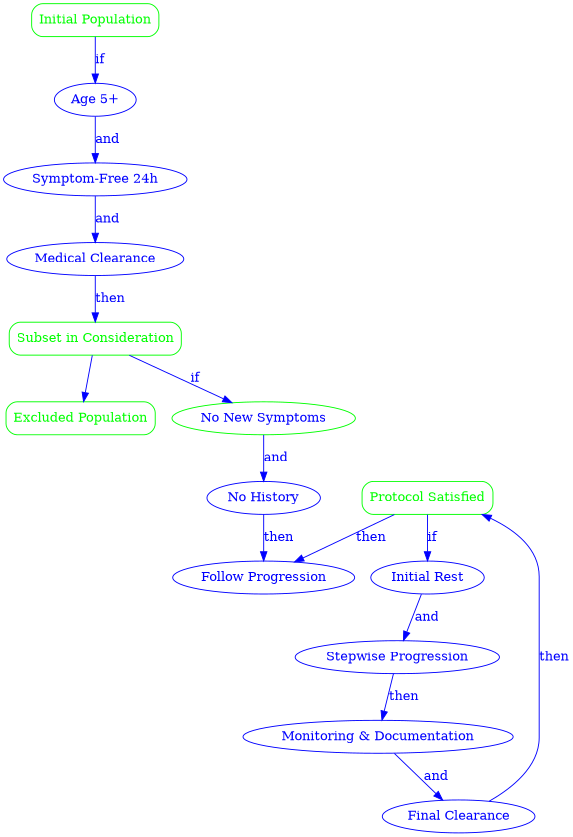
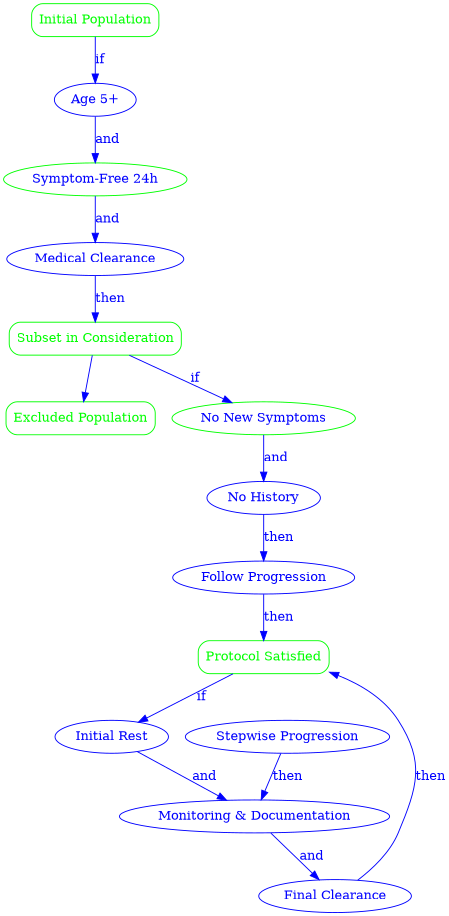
node "Symptom-Free 24h": color blue -> green
edge "Protocol Satisfied" -> "Follow Progression": reversed
edge "Initial Rest" -> "Stepwise Progression": now "Initial Rest" -> "Monitoring & Documentation"
